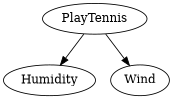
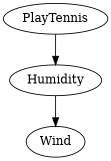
edge "PlayTennis" -> "Wind": now "Humidity" -> "Wind"
